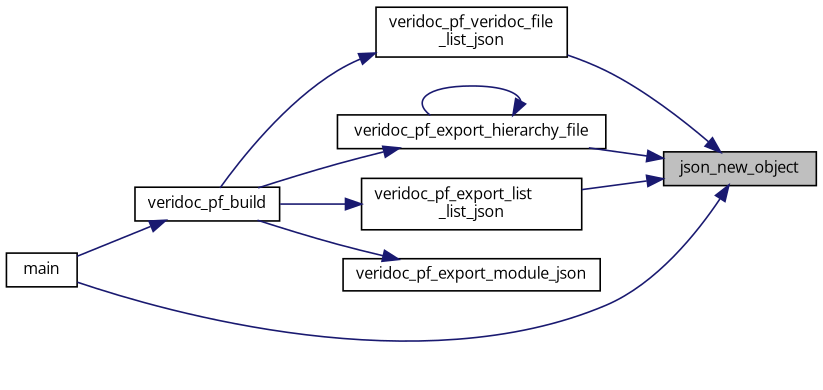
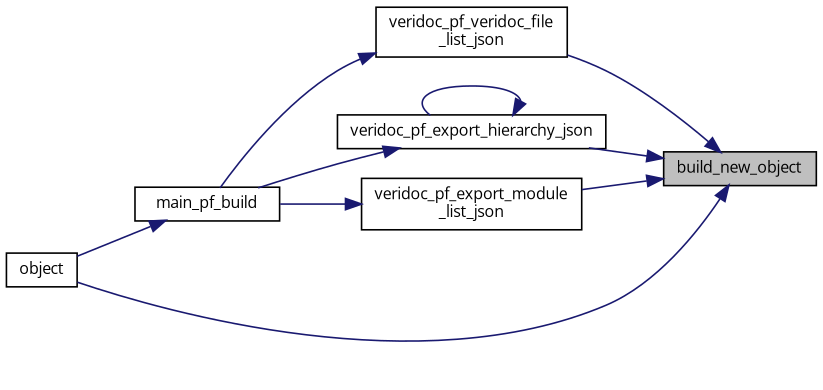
node "veridoc_pf_export_hierarchy_file": label "veridoc_pf_export_hierarchy_file" -> "veridoc_pf_export_hierarchy_json"
node "json_new_object": label "json_new_object" -> "build_new_object"
node "veridoc_pf_build": label "veridoc_pf_build" -> "main_pf_build"
node "veridoc_pf_export_list _list_json": label "veridoc_pf_export_list _list_json" -> "veridoc_pf_export_module _list_json"
node "main": label "main" -> "object"
node "veridoc_pf_export_module_json": removed
